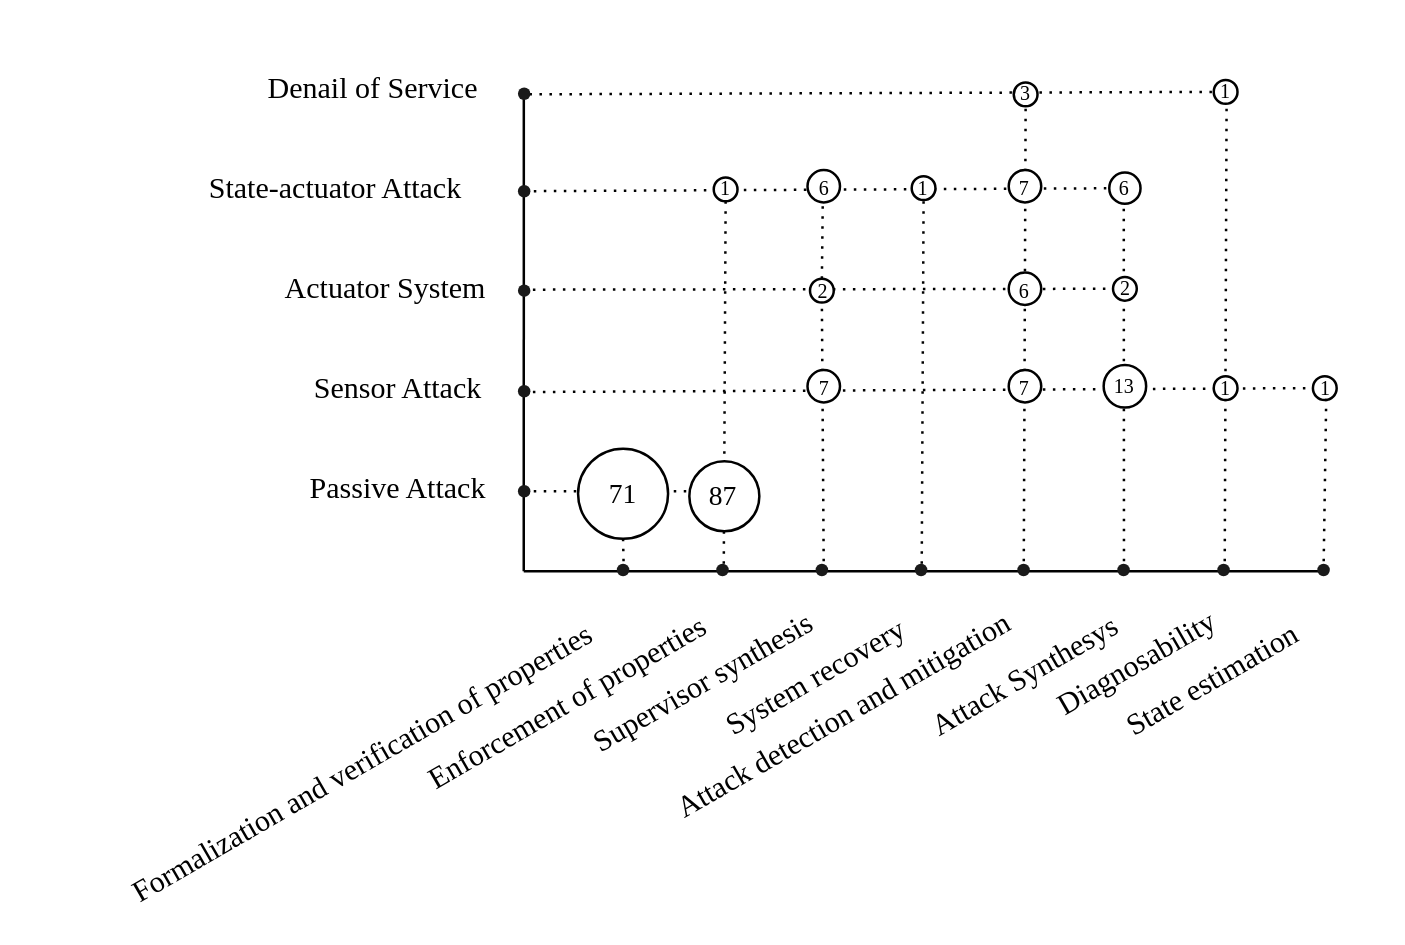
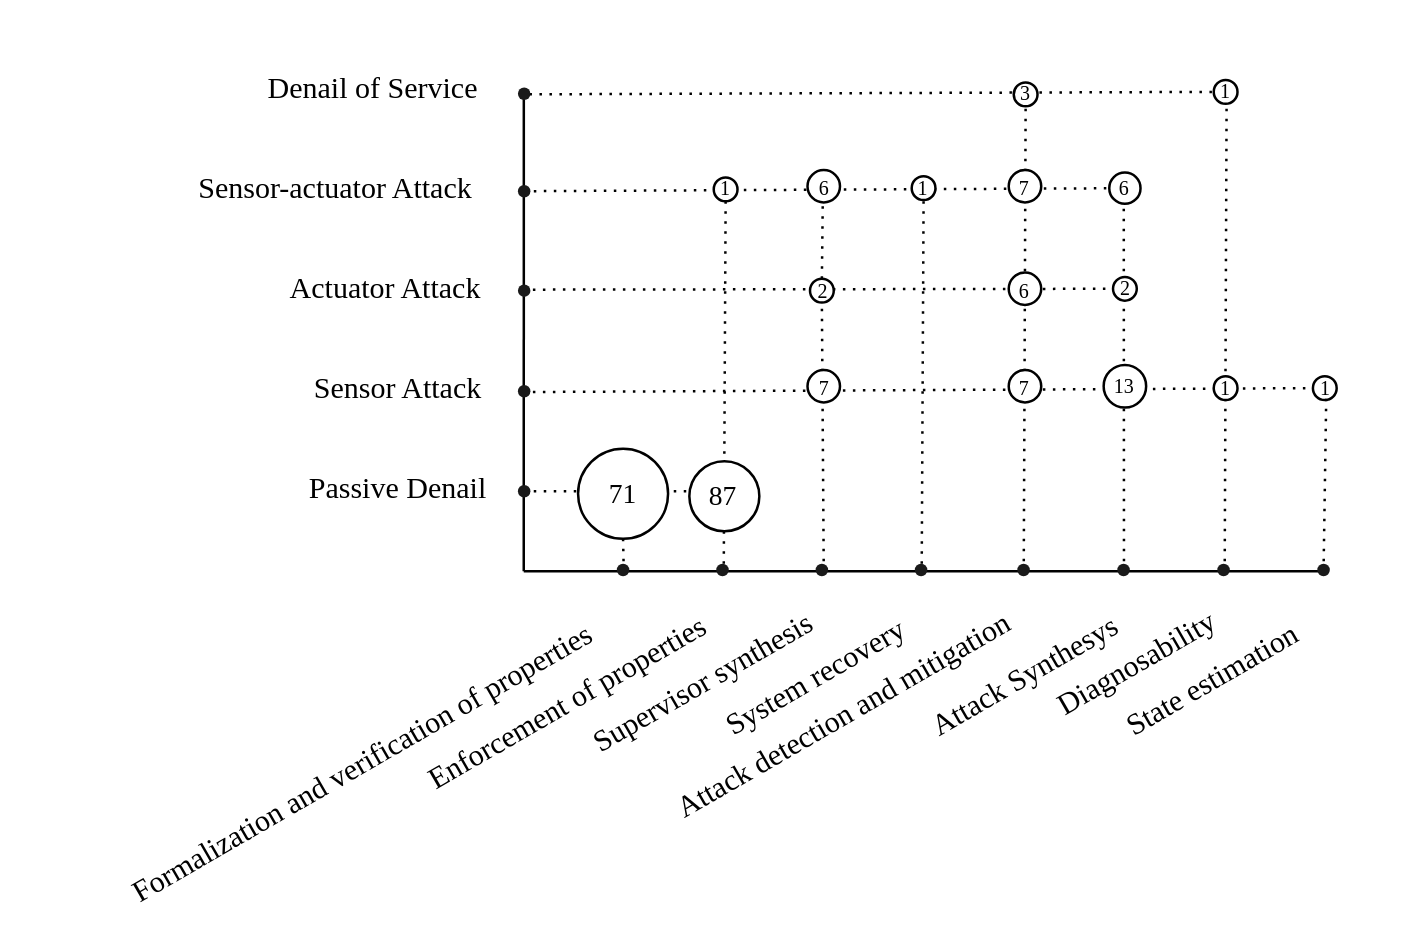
node "State-actuator Attack": label "State-actuator Attack" -> "Sensor-actuator Attack"
node "Actuator System": label "Actuator System" -> "Actuator Attack"
node "Passive Attack": label "Passive Attack" -> "Passive Denail"
